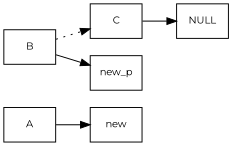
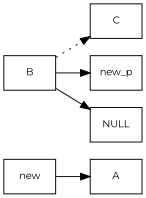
edge "C" -> "NULL": now "B" -> "NULL"
edge "A" -> "new": reversed
